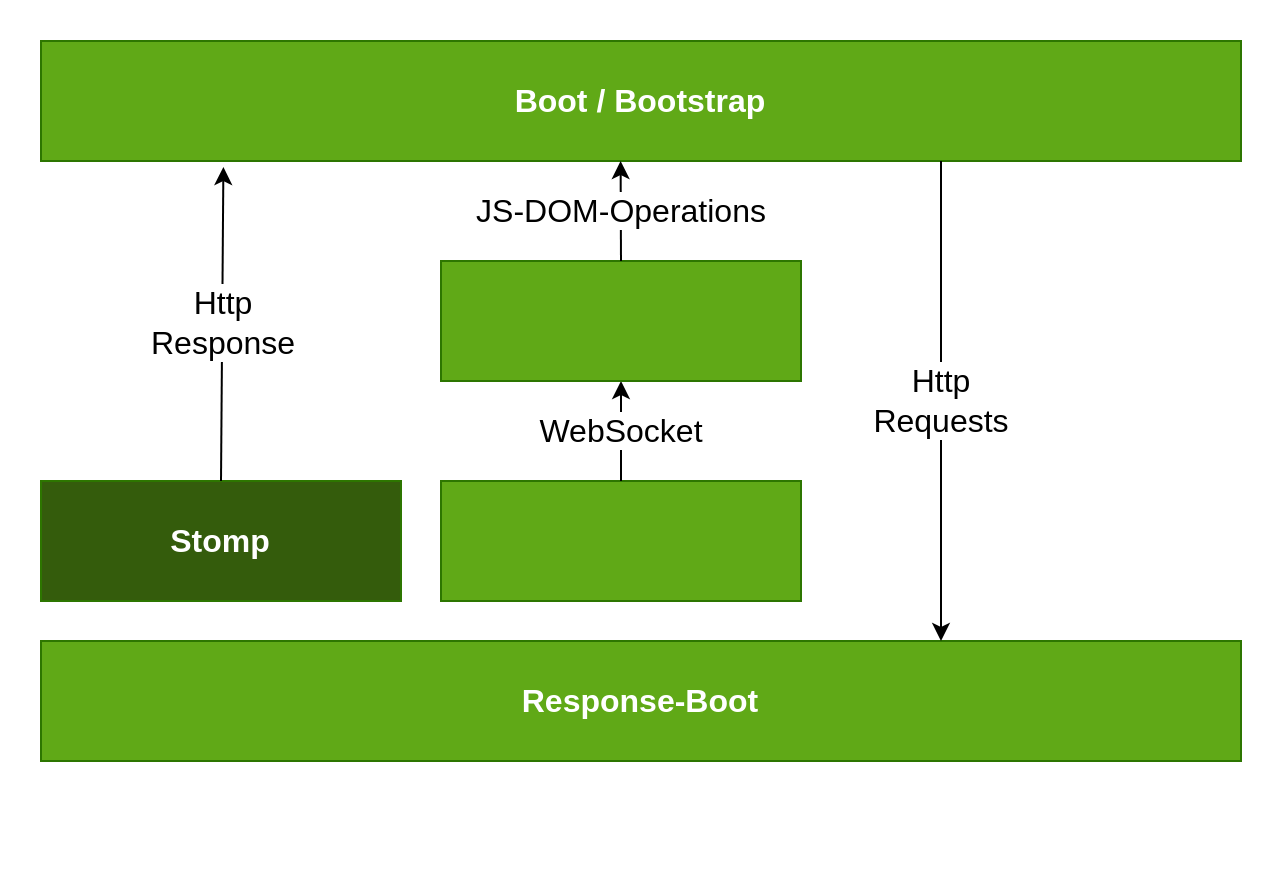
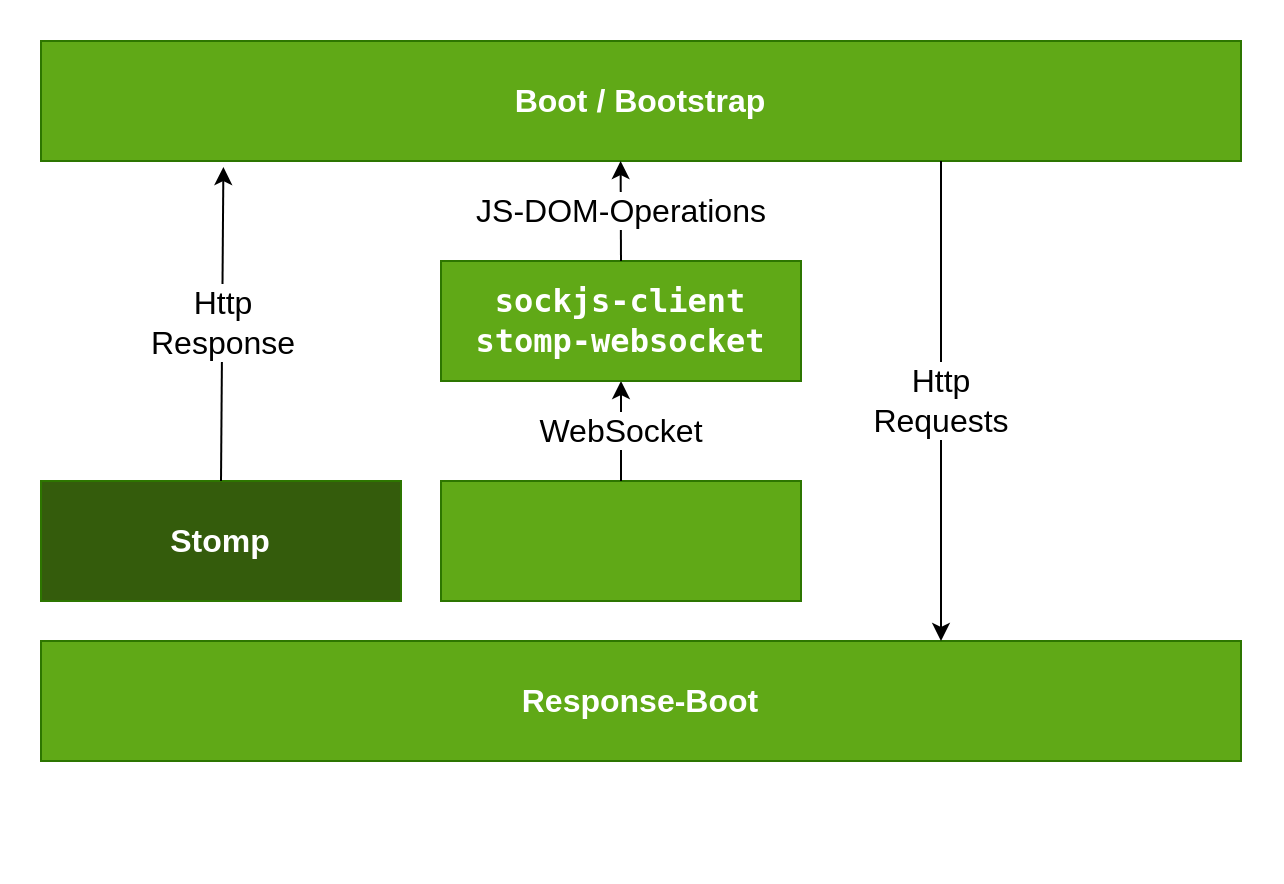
node "sockjs-client stomp-websocket": added
